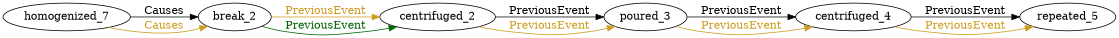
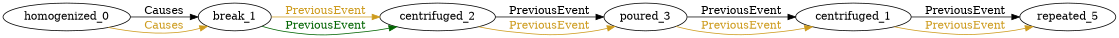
node "homogenized_7": label "homogenized_7" -> "homogenized_0"
node "break_2": label "break_2" -> "break_1"
node "centrifuged_4": label "centrifuged_4" -> "centrifuged_1"
